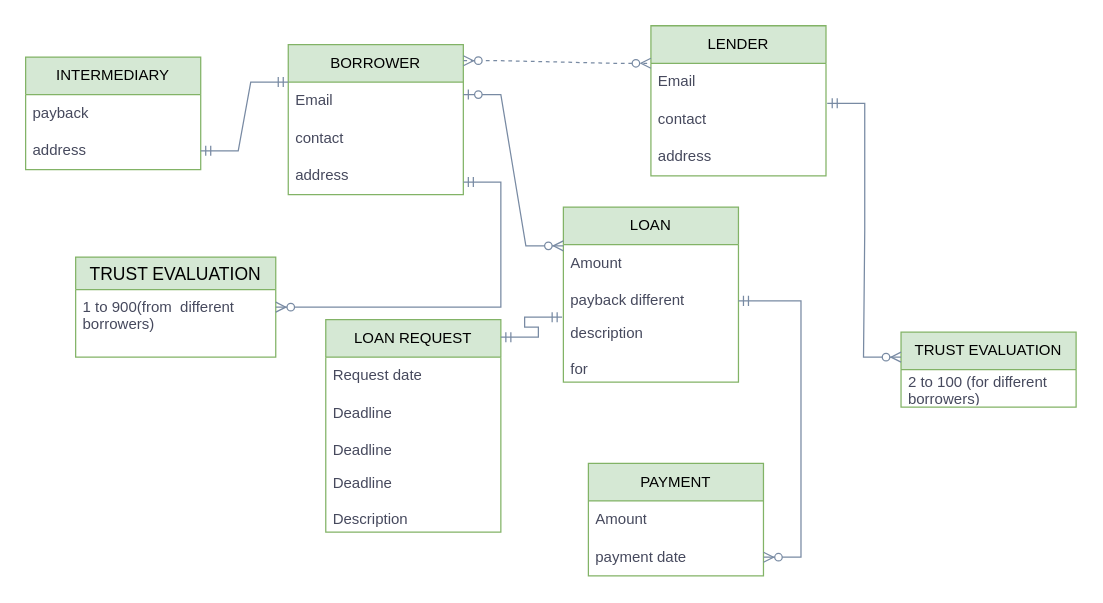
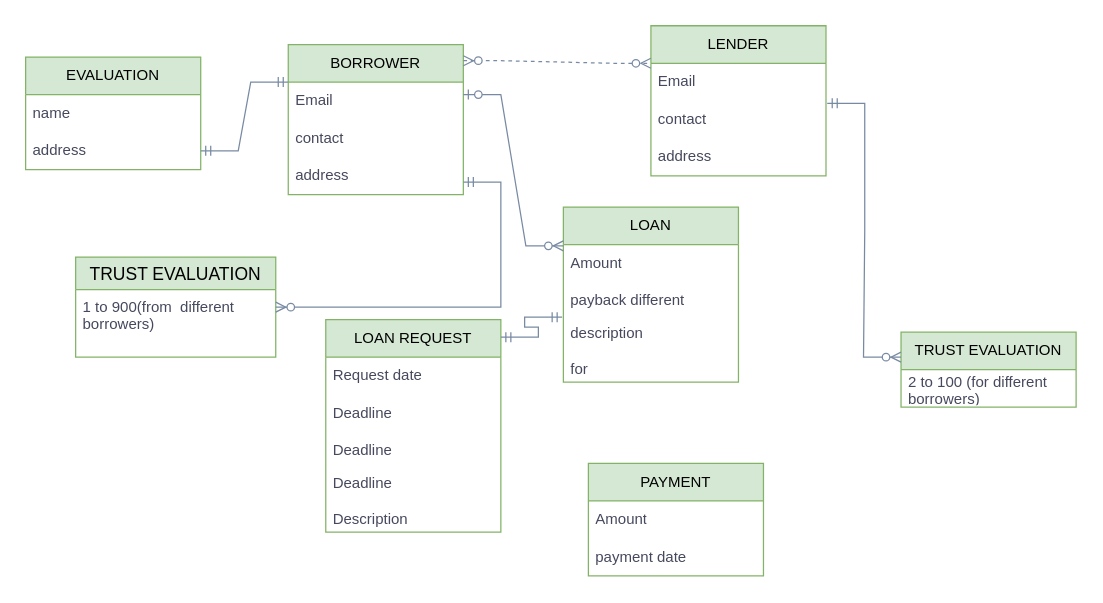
node "INTERMEDIARY": label "INTERMEDIARY" -> "EVALUATION"
node "payback": label "payback" -> "name"
edge "payback different" -- "payment date": removed
